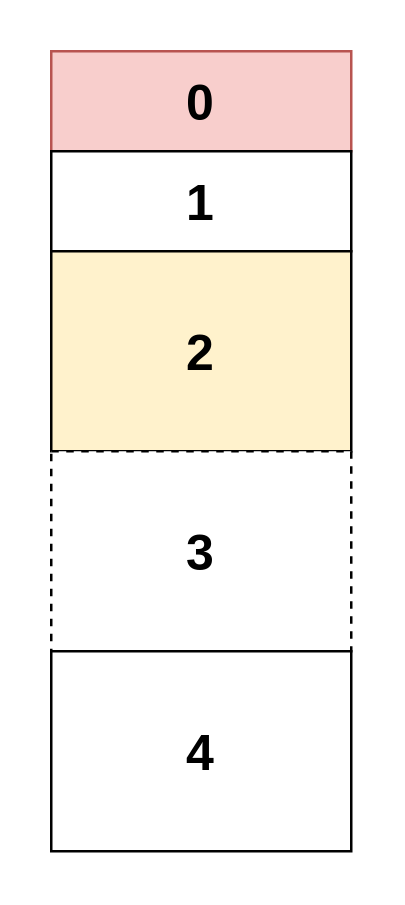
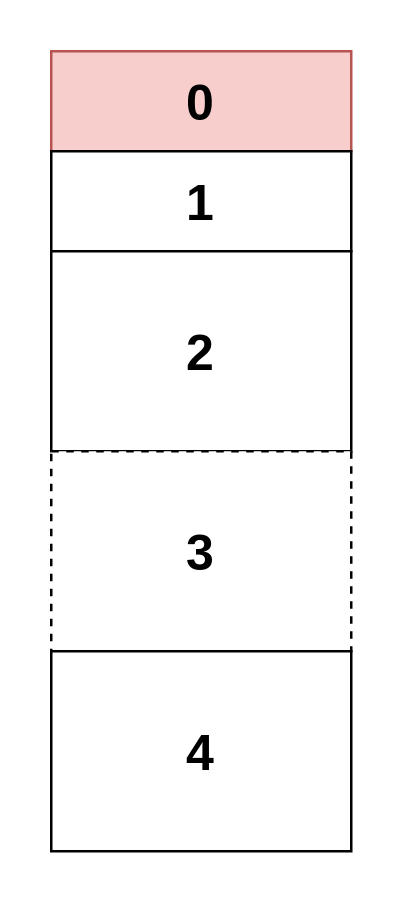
node "2": fillcolor #fff2cc -> #ffffff
